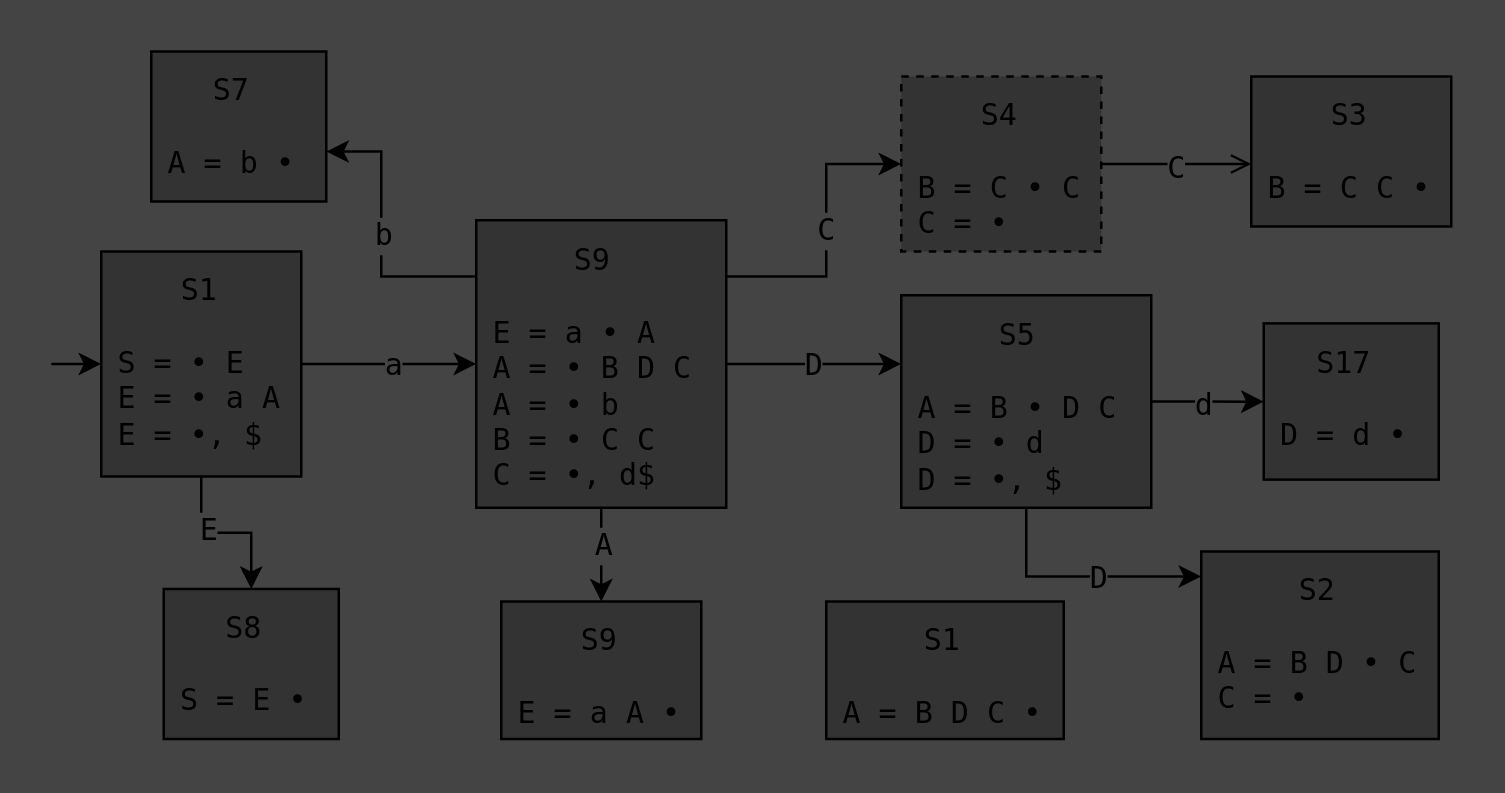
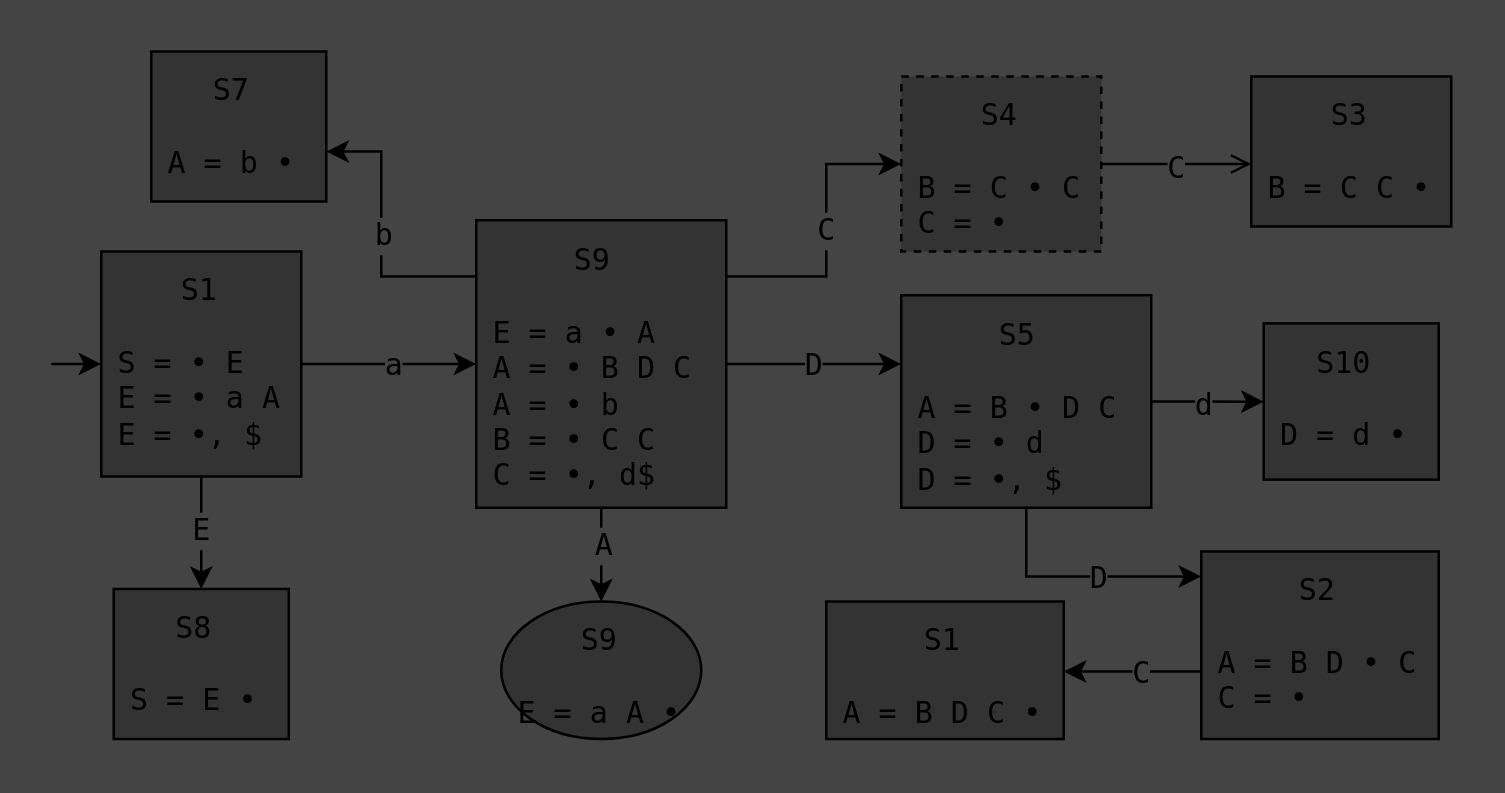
node "S17 D = d •": label "S17 D = d •" -> "S10 D = d •"
node "S8 S = E •": moved (251, 664) -> (201, 664)
node "S9 E = a A •": shape rectangle -> ellipse
edge "S2 A = B D • C C = •" -> "S1 A = B D C •": added, label "C"
